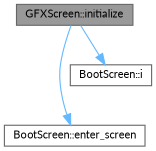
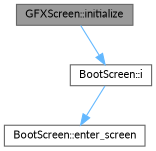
edge "GFXScreen::initialize" -> "BootScreen::enter_screen": now "BootScreen::i" -> "BootScreen::enter_screen"
